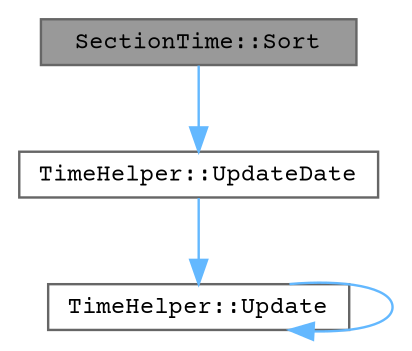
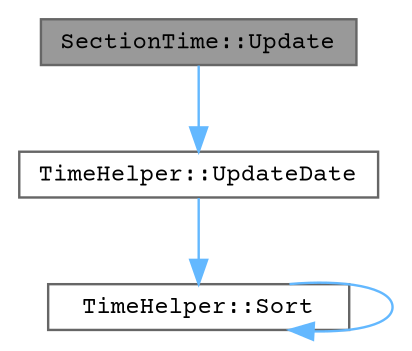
node "SectionTime::Sort": label "SectionTime::Sort" -> "SectionTime::Update"
node "TimeHelper::Update": label "TimeHelper::Update" -> "TimeHelper::Sort"
